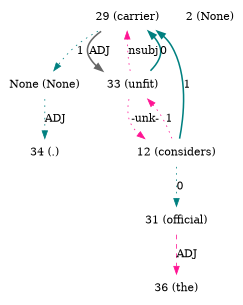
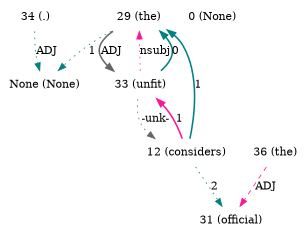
node "29 (carrier)": label "29 (carrier)" -> "29 (the)"
node "2 (None)": label "2 (None)" -> "0 (None)"
edge "None (None)" -> "34 (.)": reversed
edge "33 (unfit)" -> "12 (considers)": color deeppink -> gray40
edge "12 (considers)" -> "33 (unfit)": style dotted -> bold
edge "12 (considers)" -> "31 (official)": label "0" -> "2"
edge "31 (official)" -> "36 (the)": reversed
